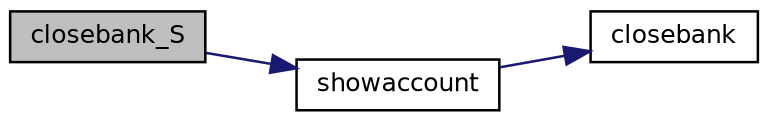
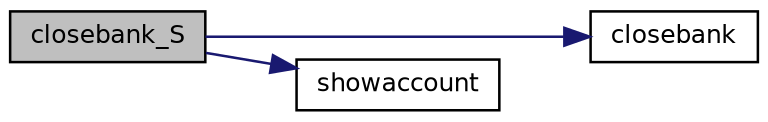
edge "showaccount" -> "closebank": now "closebank_S" -> "closebank"
